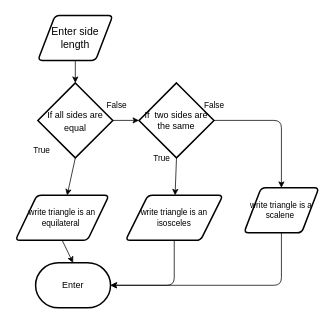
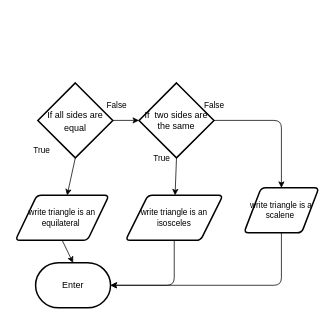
node "Enter side length": removed
edge "Enter side length" -> "If all sides are equal": removed
